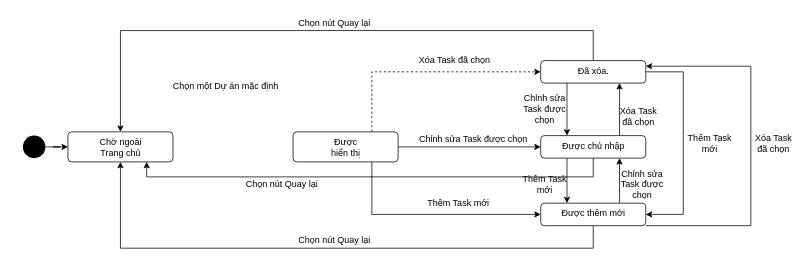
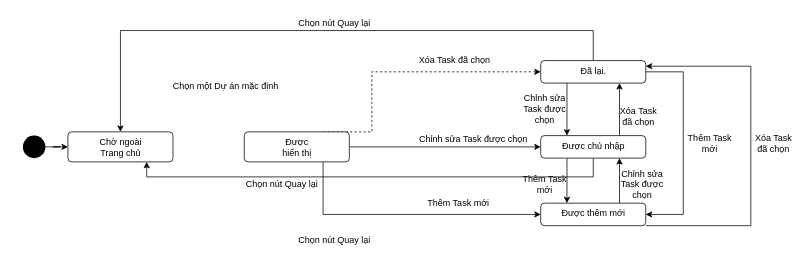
node "Đã xóa.": label "Đã xóa." -> "Đã lại."
node "Được hiển thị": moved (345, 147) -> (297, 147)
edge "Được thêm mới" -> "Chờ ngoài Trang chủ": removed
